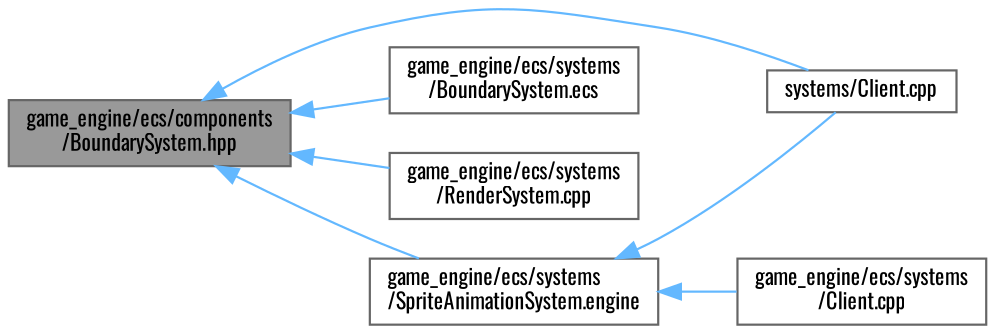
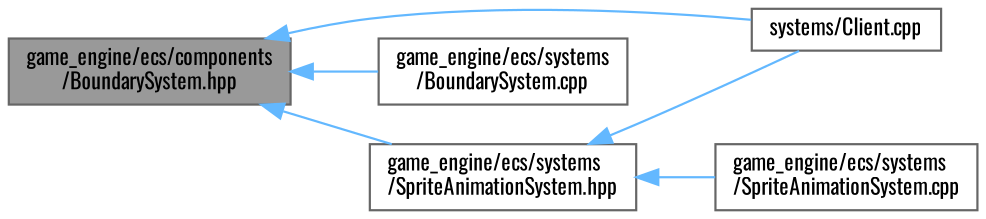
node "game_engine/ecs/systems /BoundarySystem.ecs": label "game_engine/ecs/systems /BoundarySystem.ecs" -> "game_engine/ecs/systems /BoundarySystem.cpp"
node "game_engine/ecs/systems /RenderSystem.cpp": removed
node "game_engine/ecs/systems /SpriteAnimationSystem.engine": label "game_engine/ecs/systems /SpriteAnimationSystem.engine" -> "game_engine/ecs/systems /SpriteAnimationSystem.hpp"
node "game_engine/ecs/systems /Client.cpp": label "game_engine/ecs/systems /Client.cpp" -> "game_engine/ecs/systems /SpriteAnimationSystem.cpp"
